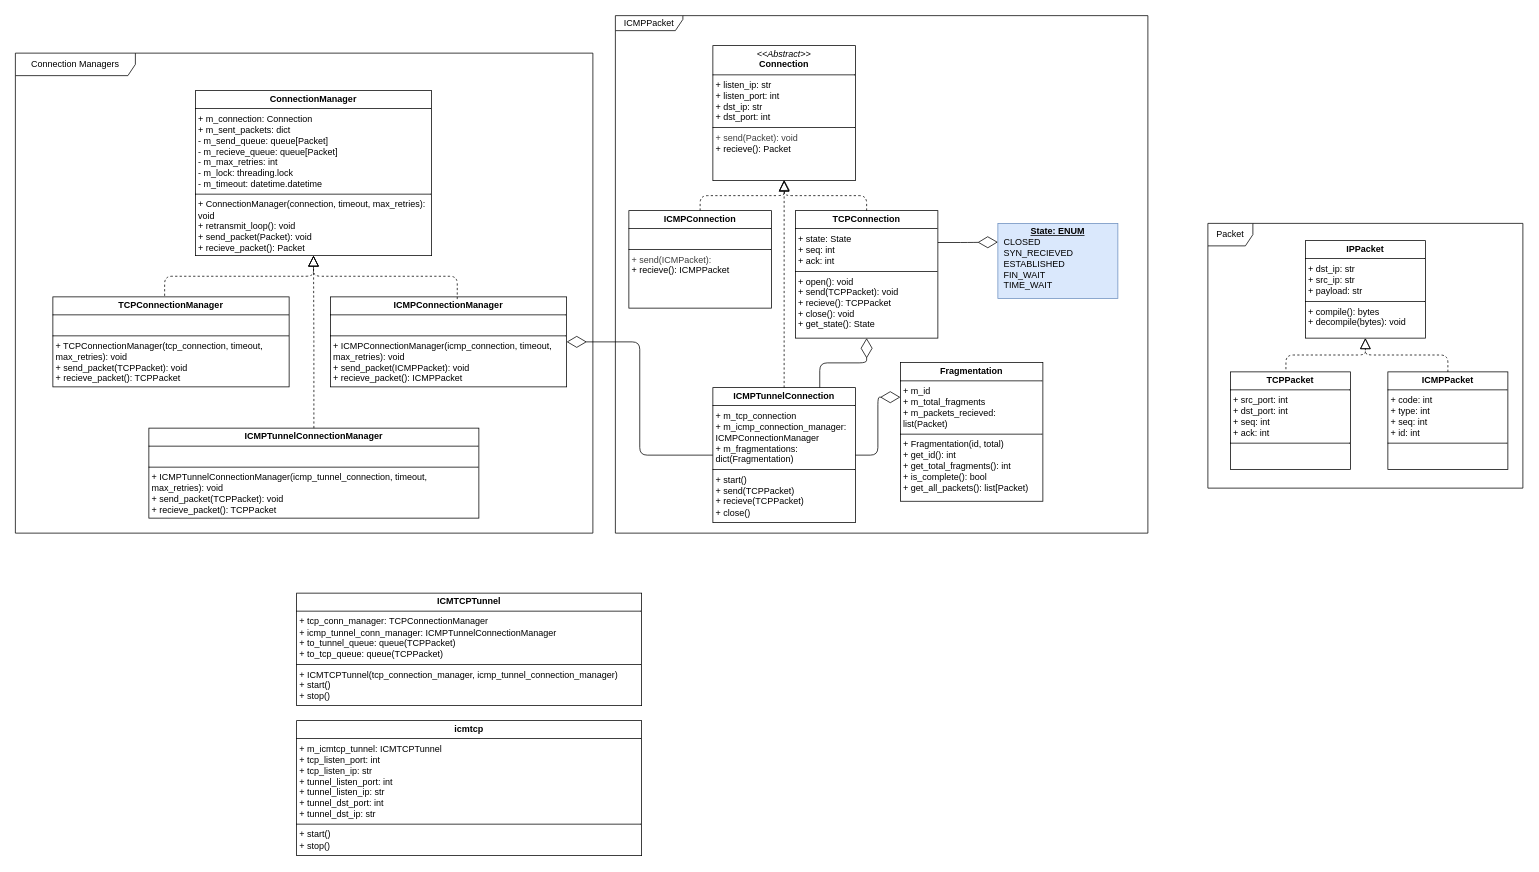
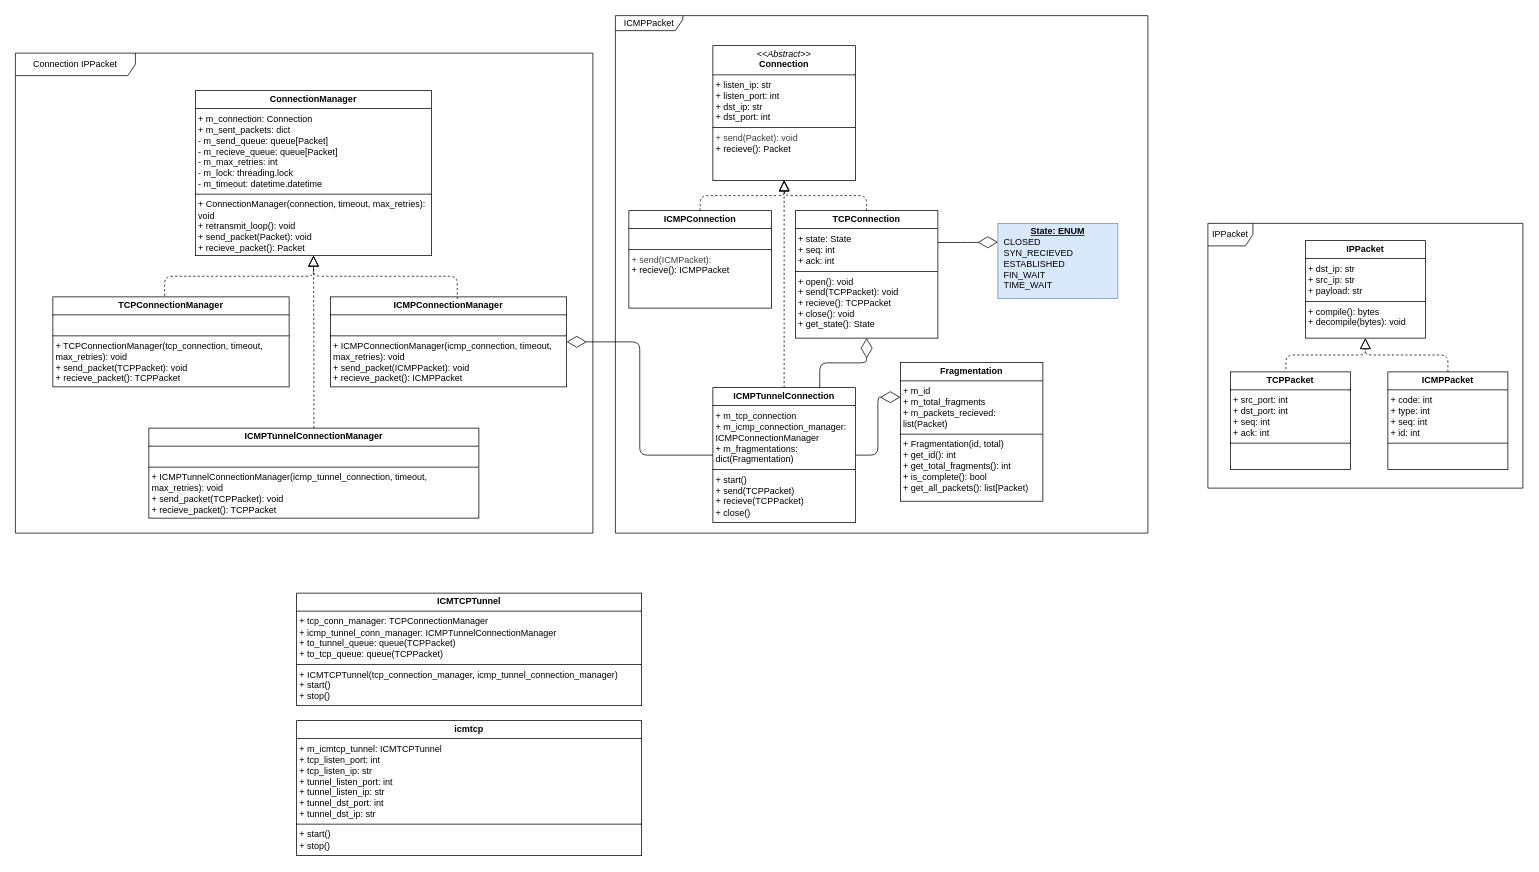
node "Connection Managers": label "Connection Managers" -> "Connection IPPacket"
node "Packet": label "Packet" -> "IPPacket"
